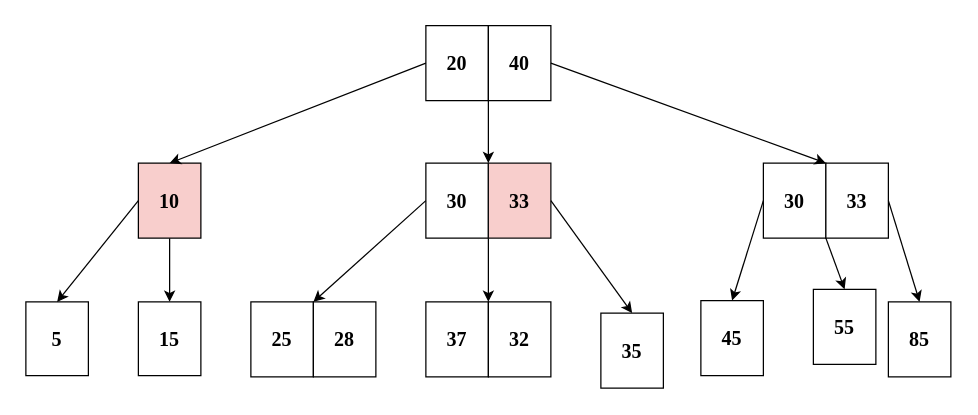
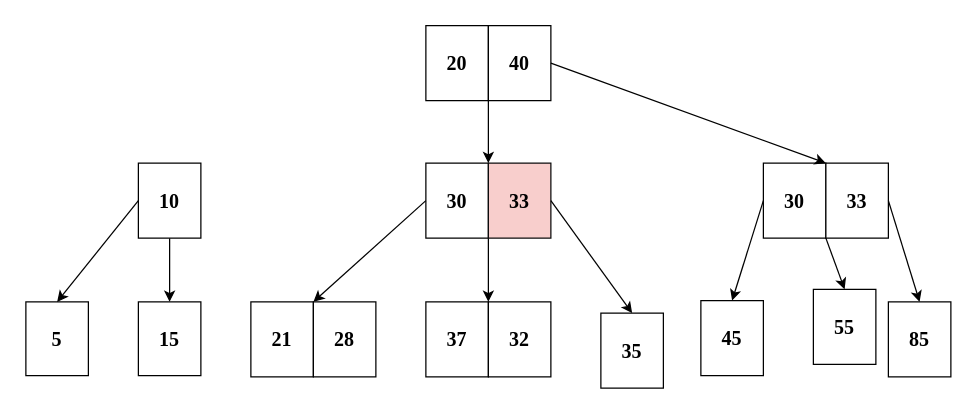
edge "20" -> "10": removed
node "10": fillcolor #f8cecc -> #ffffff
node "25": label "25" -> "21"
